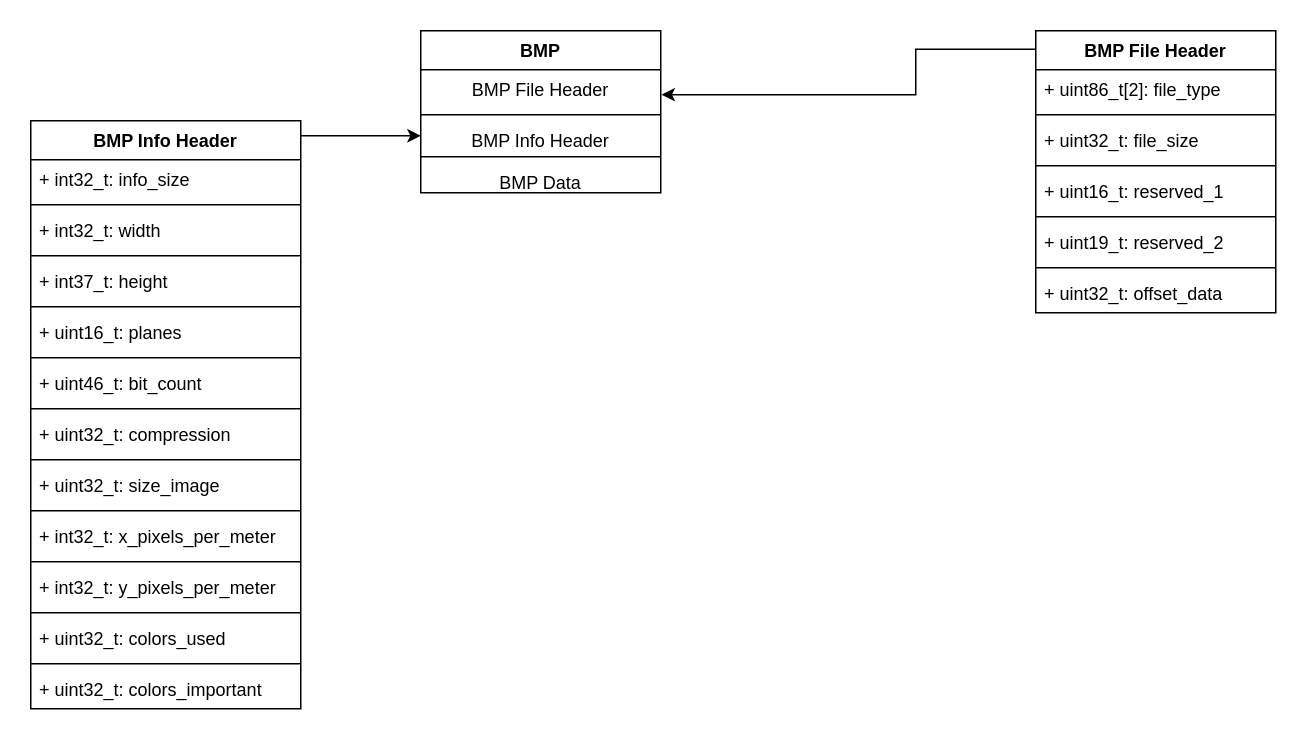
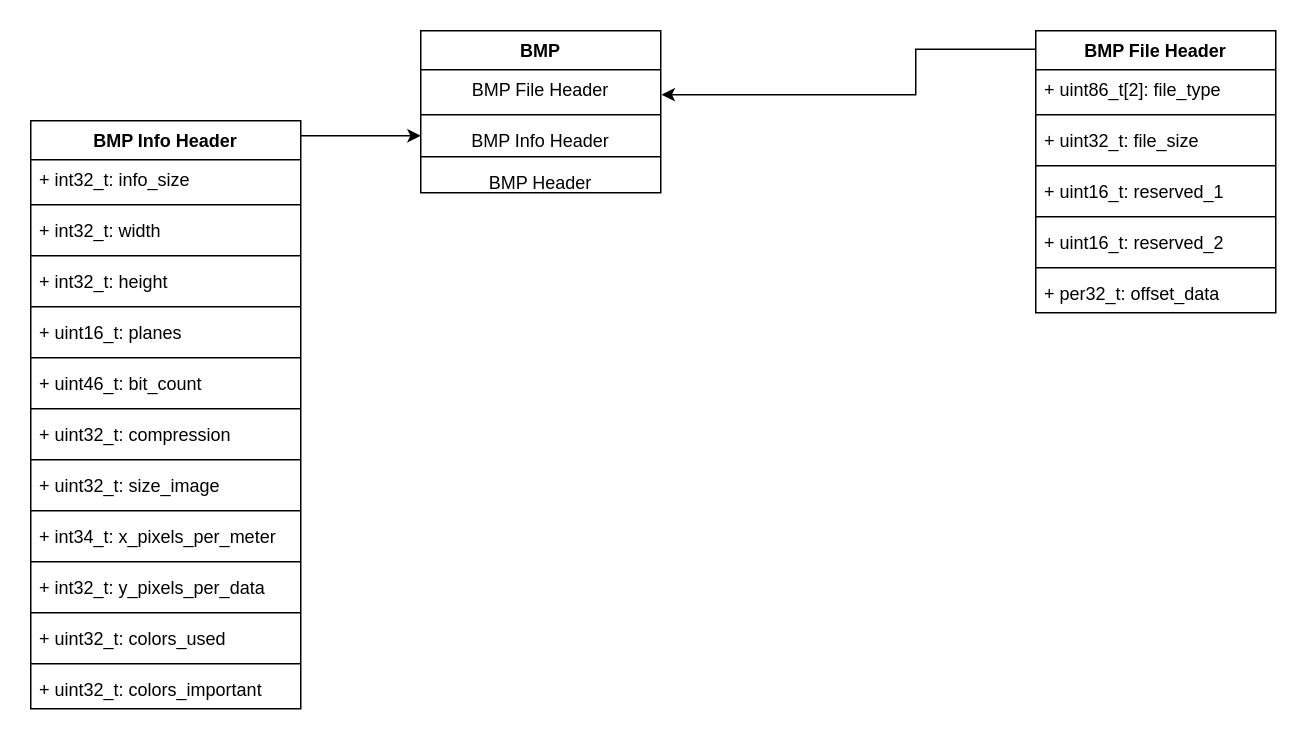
node "BMP Data": label "BMP Data" -> "BMP Header"
node "+ uint19_t: reserved_2": label "+ uint19_t: reserved_2" -> "+ uint16_t: reserved_2"
node "+ int37_t: height": label "+ int37_t: height" -> "+ int32_t: height"
node "+ uint32_t: offset_data": label "+ uint32_t: offset_data" -> "+ per32_t: offset_data"
node "+ int32_t: x_pixels_per_meter": label "+ int32_t: x_pixels_per_meter" -> "+ int34_t: x_pixels_per_meter"
node "+ int32_t: y_pixels_per_meter": label "+ int32_t: y_pixels_per_meter" -> "+ int32_t: y_pixels_per_data"
